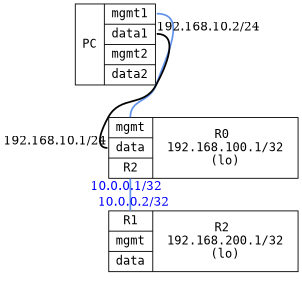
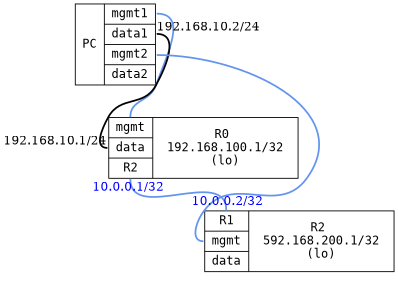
edge "PC" -- "R1": added
node "R1": text "192.168.200.1/32" -> "592.168.200.1/32"
